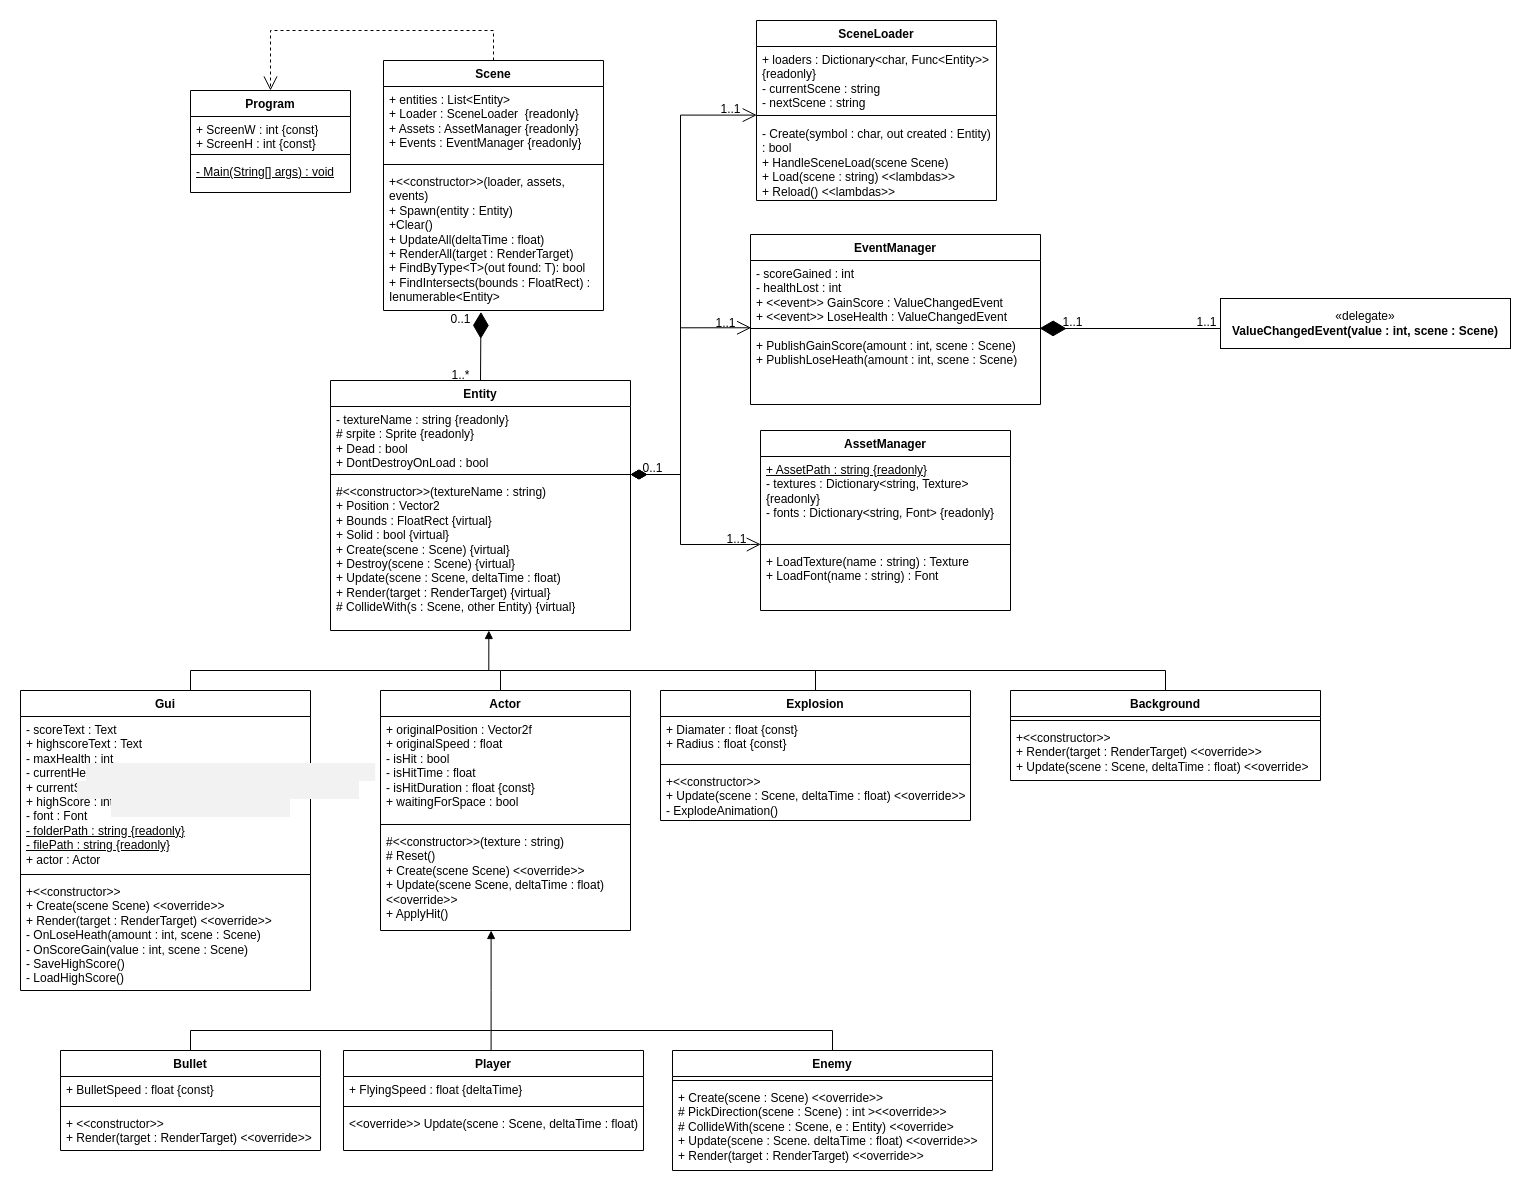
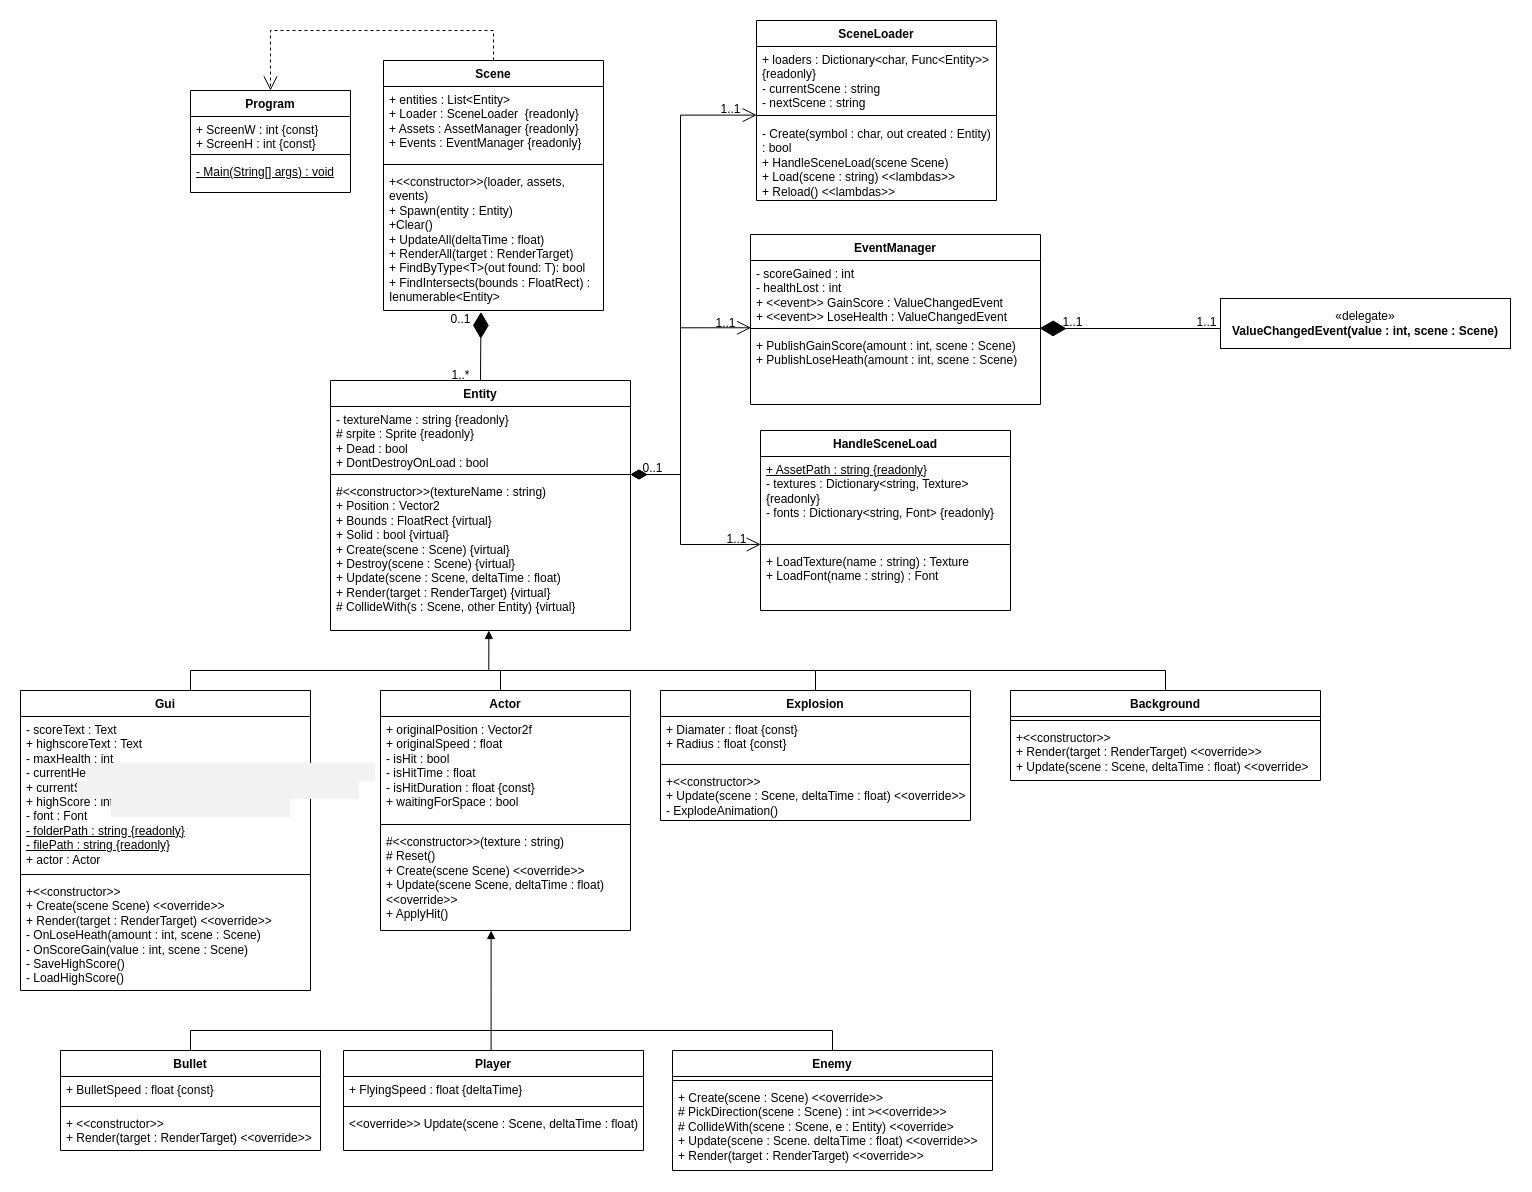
node "AssetManager": label "AssetManager" -> "HandleSceneLoad"
